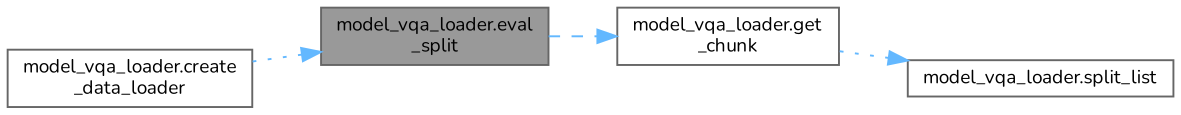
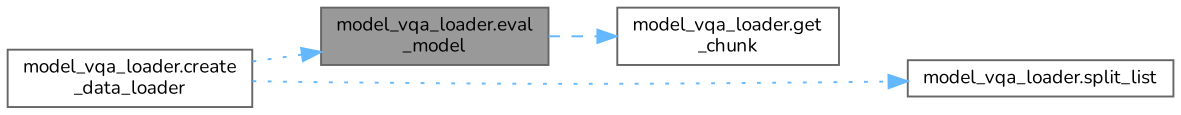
node "model_vqa_loader.eval _split": label "model_vqa_loader.eval _split" -> "model_vqa_loader.eval _model"
edge "model_vqa_loader.get _chunk" -> "model_vqa_loader.split_list": now "model_vqa_loader.create _data_loader" -> "model_vqa_loader.split_list"
